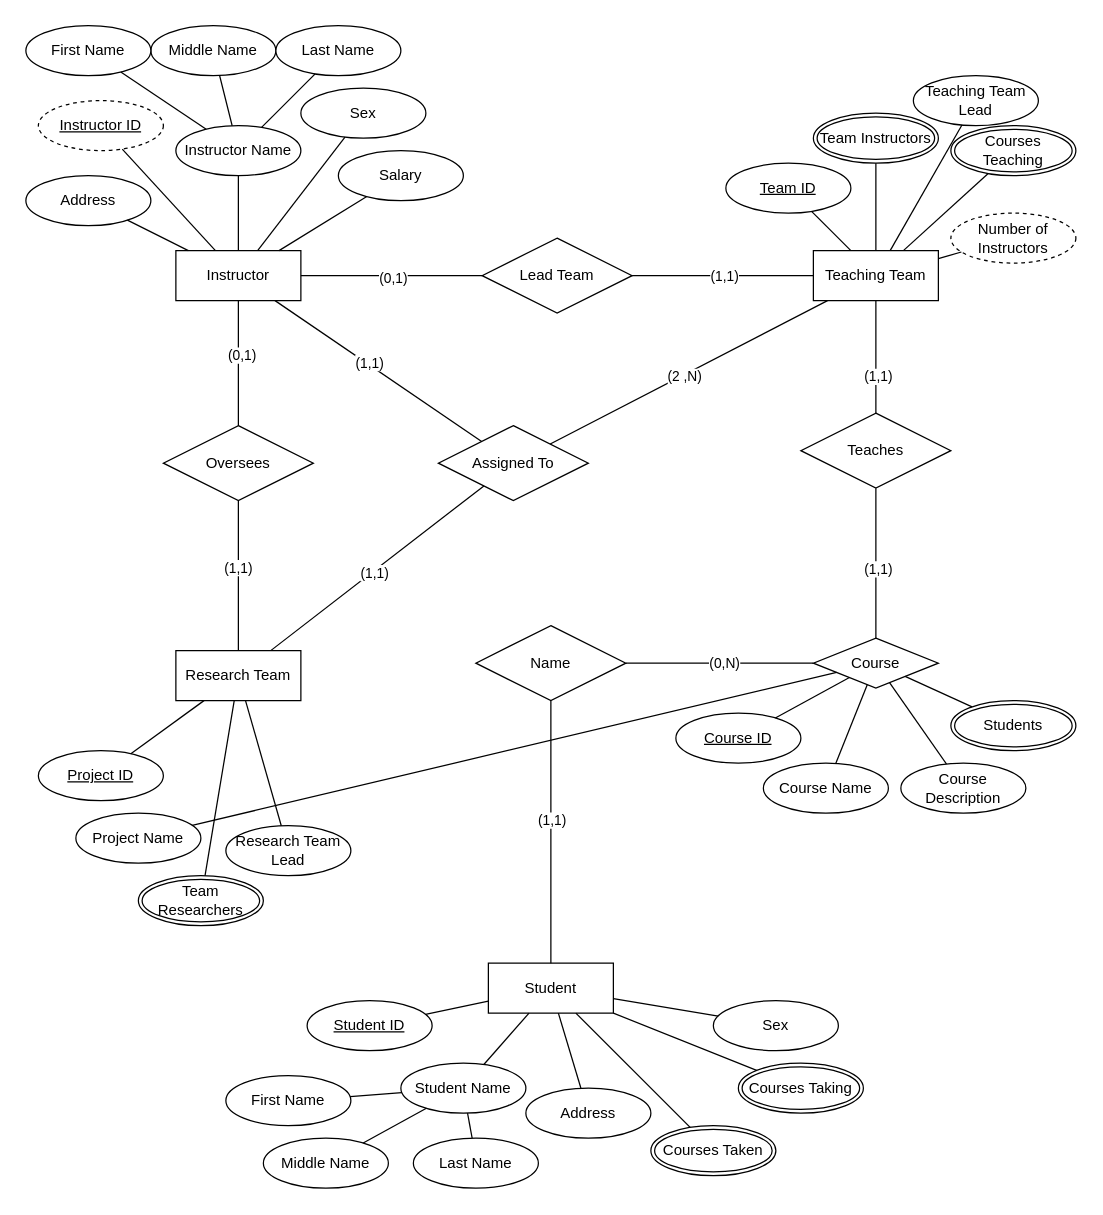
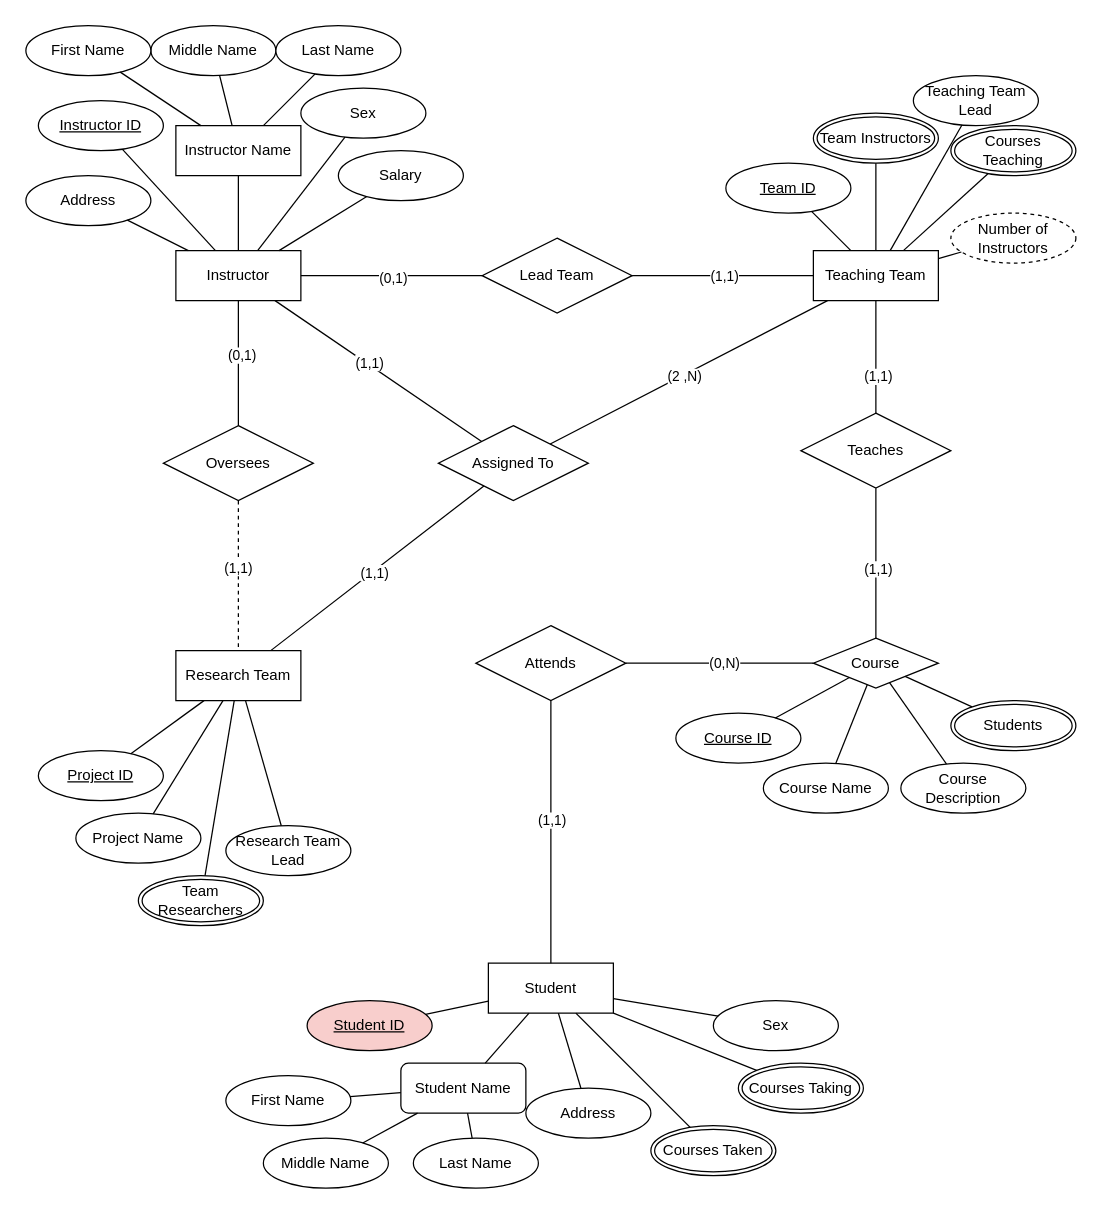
node "Instructor ID": style dashed -> solid
node "Instructor Name": shape ellipse -> rectangle
edge "Oversees" -- "Research Team": style solid -> dashed
node "Name": label "Name" -> "Attends"
edge "Course" -- "Project Name": now "Research Team" -- "Project Name"
node "Student ID": fillcolor #ffffff -> #f8cecc
node "Student Name": shape ellipse -> rounded rectangle
